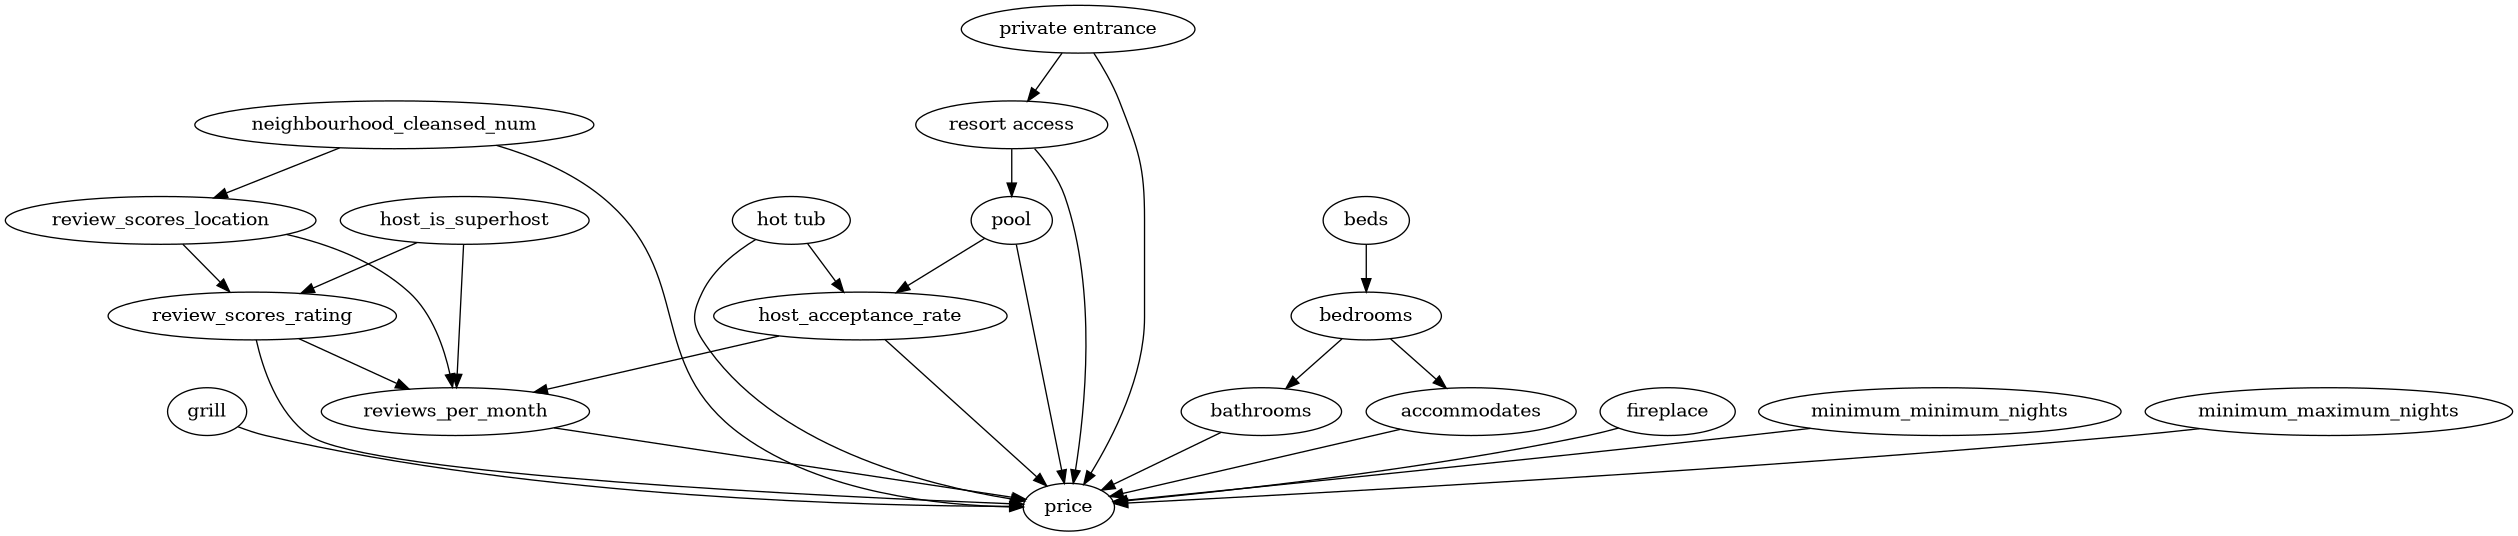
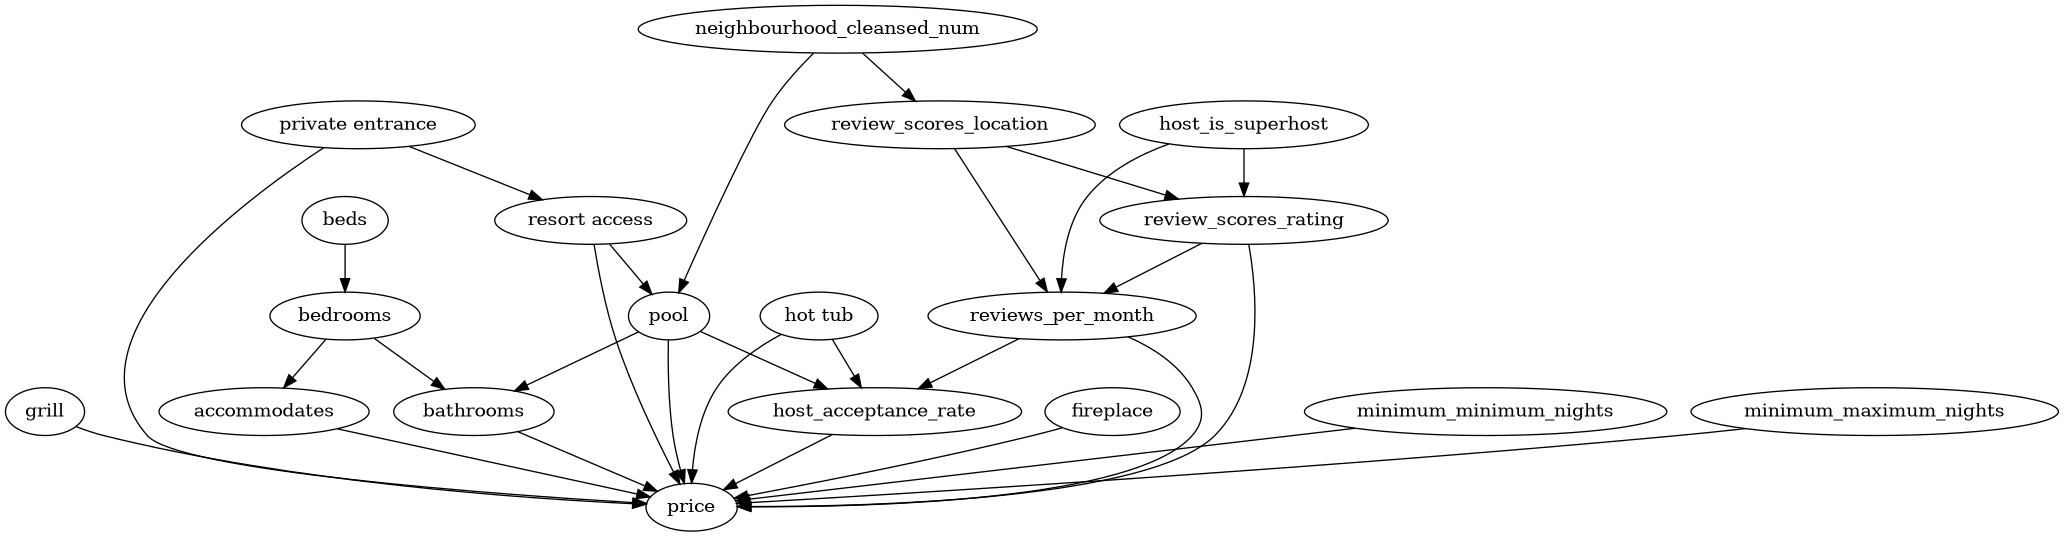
edge "pool" -> "bathrooms": added
edge "host_acceptance_rate" -> "reviews_per_month": reversed
edge "neighbourhood_cleansed_num" -> "price": now "neighbourhood_cleansed_num" -> "pool"
